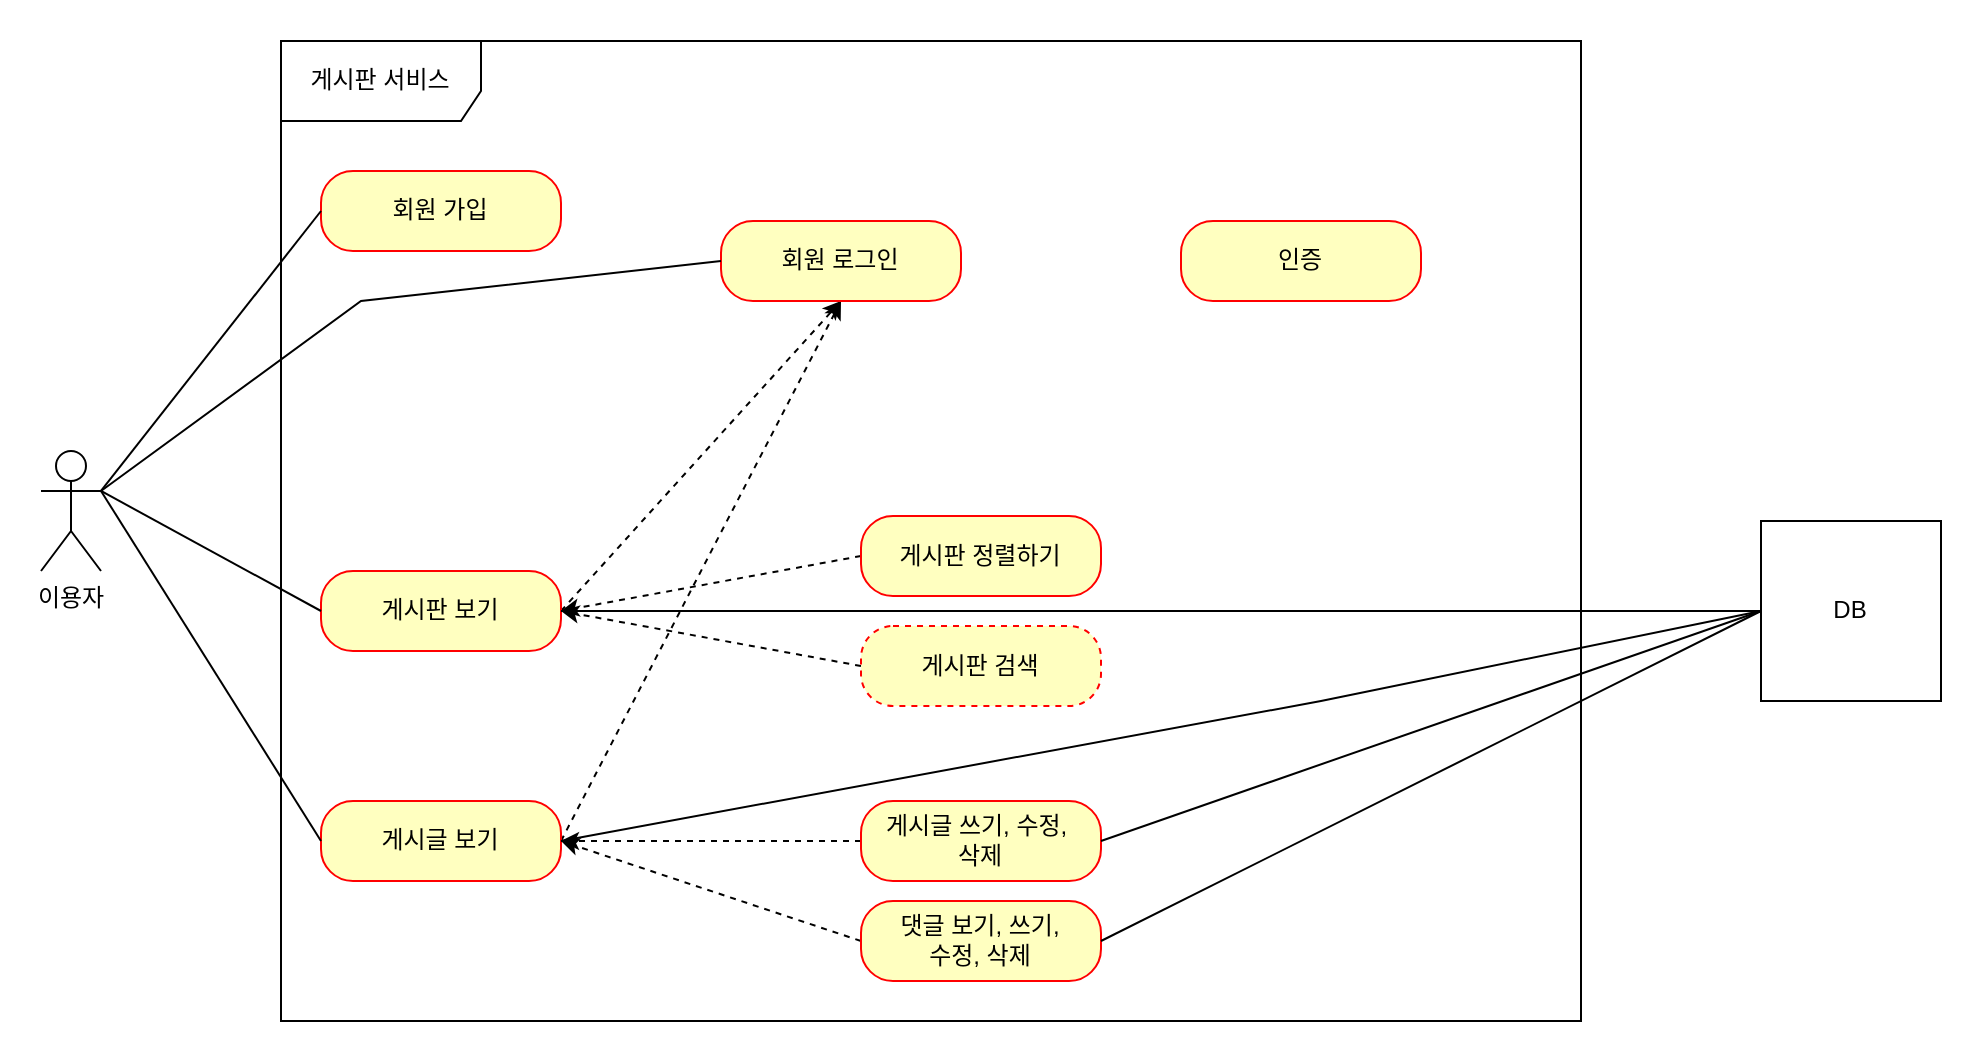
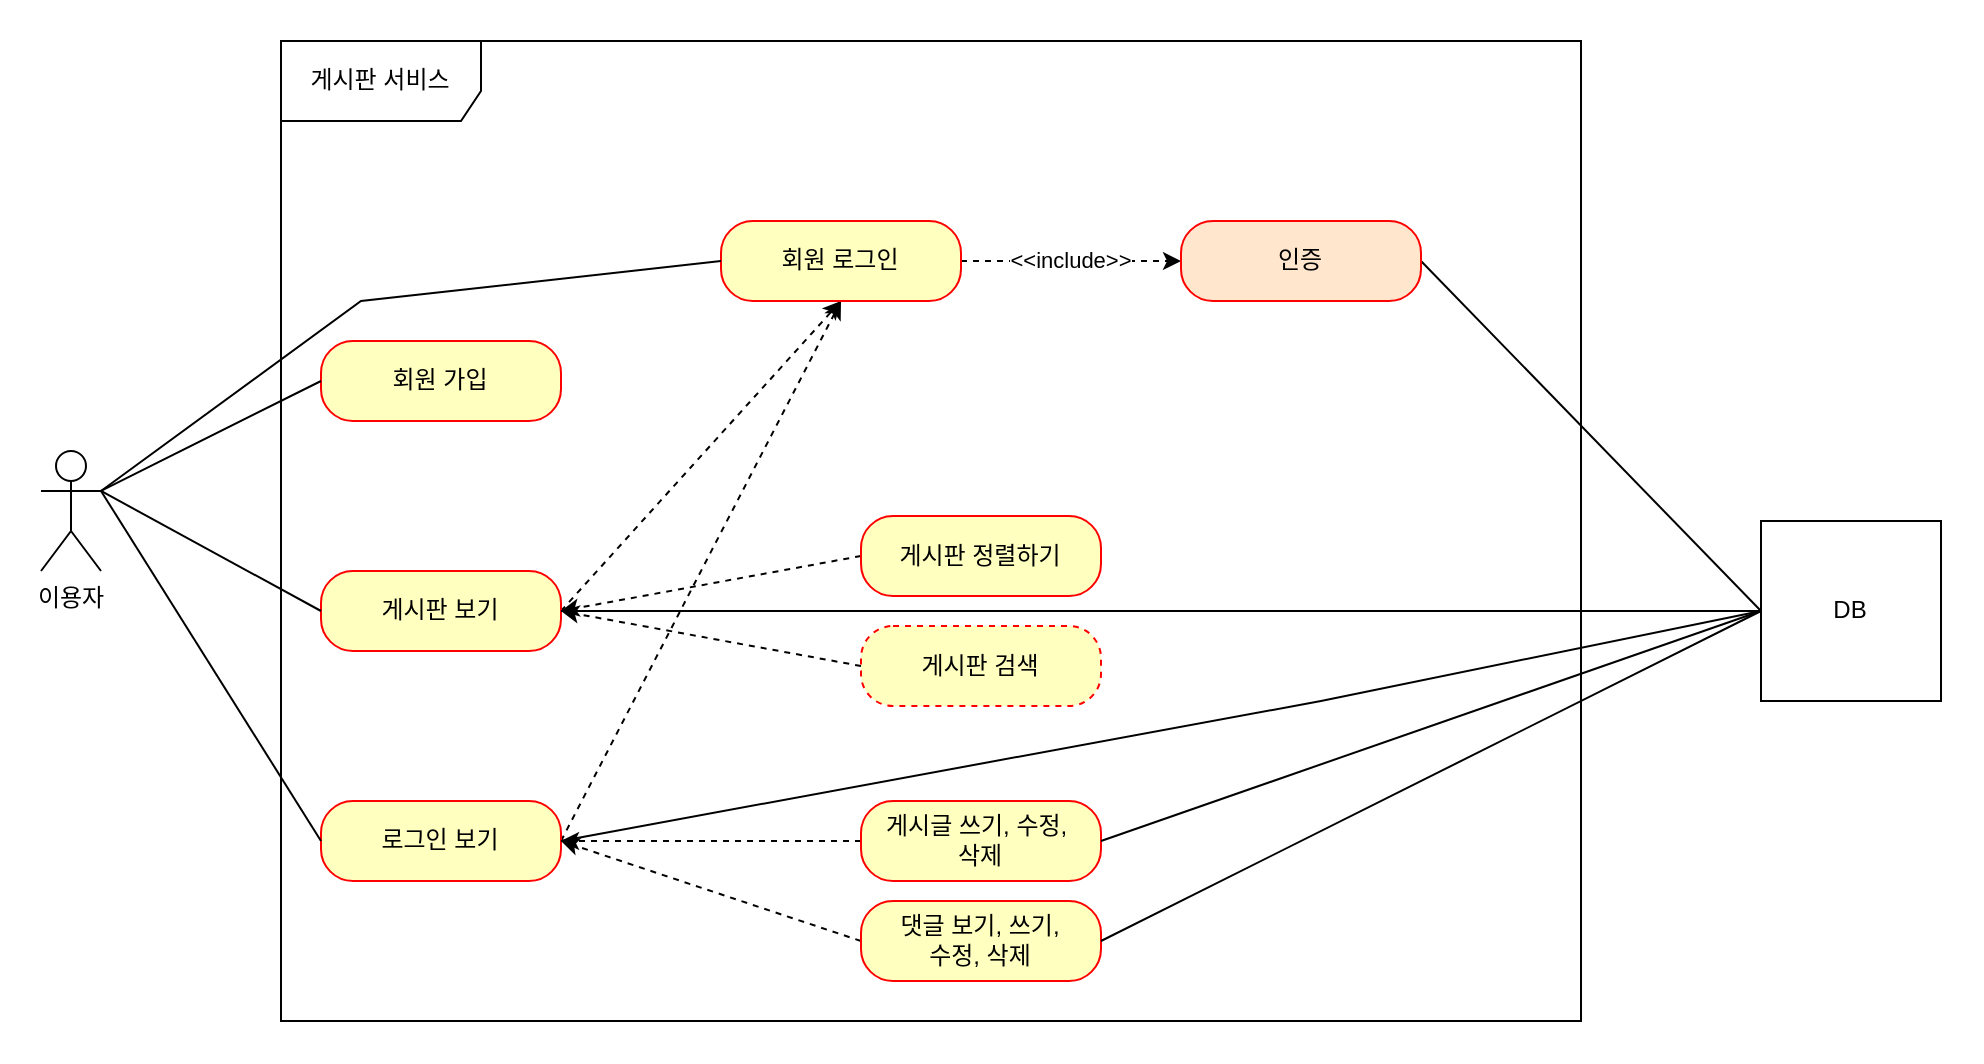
node "회원 가입": moved (441, 211) -> (441, 381)
edge "회원 로그인" -> "인증": added, label "<<include>>"
node "인증": fillcolor #ffffc0 -> #ffe6cc
edge "인증" -- "DB": added
node "게시글 보기": label "게시글 보기" -> "로그인 보기"
